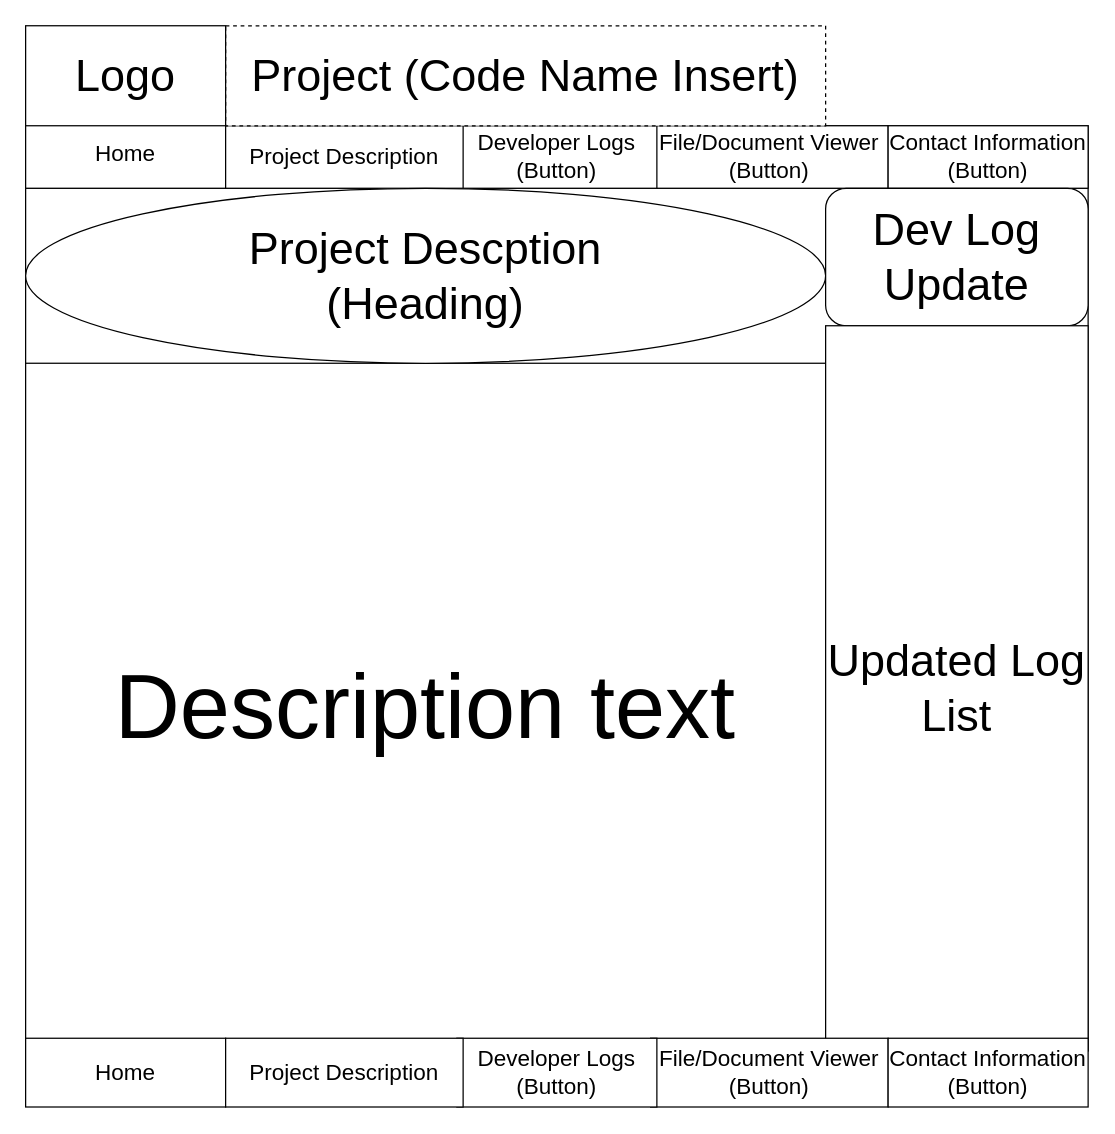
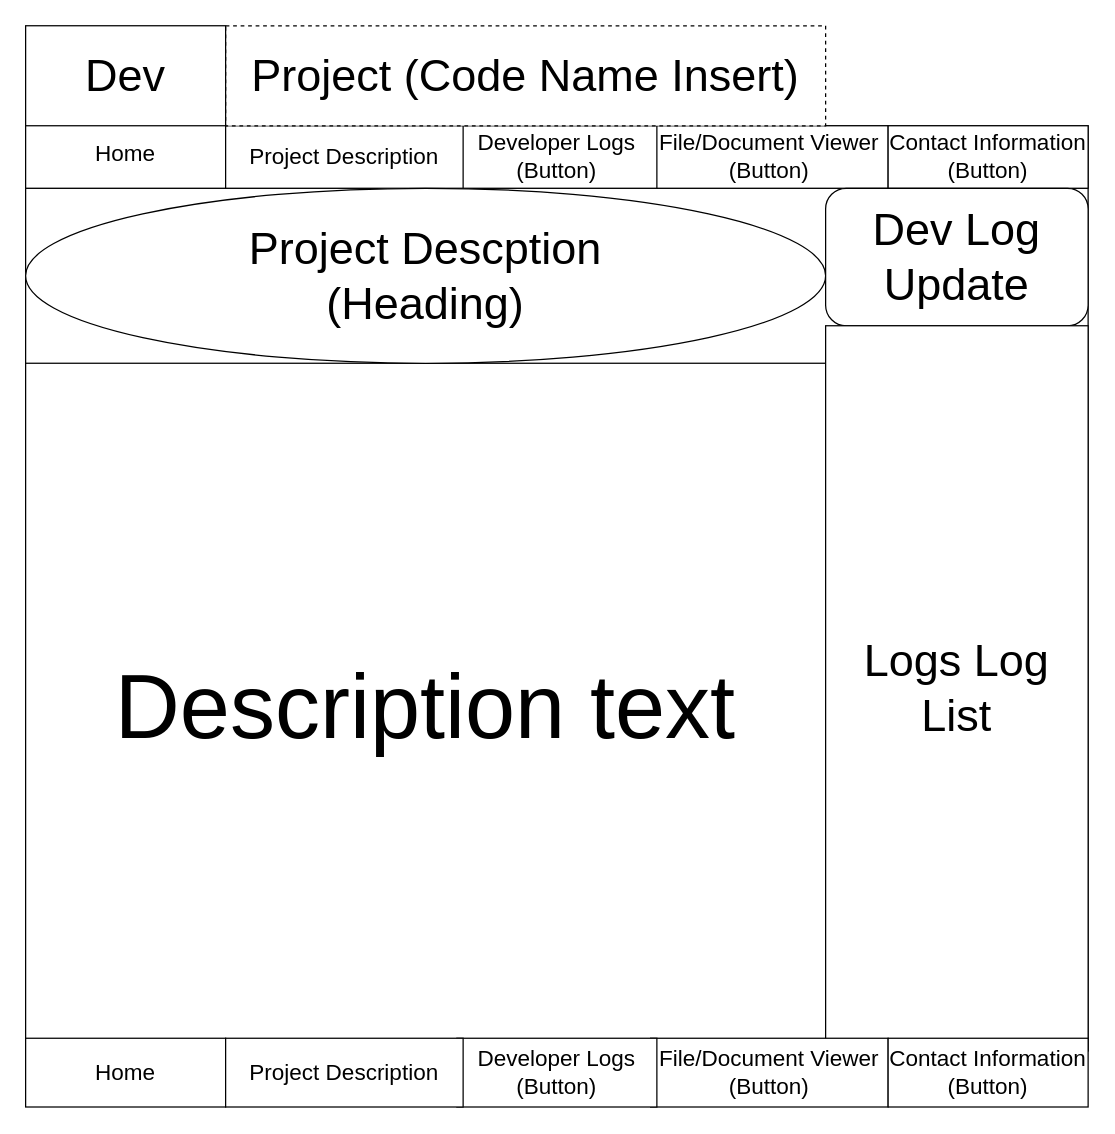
node "Logo": label "Logo" -> "Dev"
node "Updated Log List": label "Updated Log List" -> "Logs Log List"
